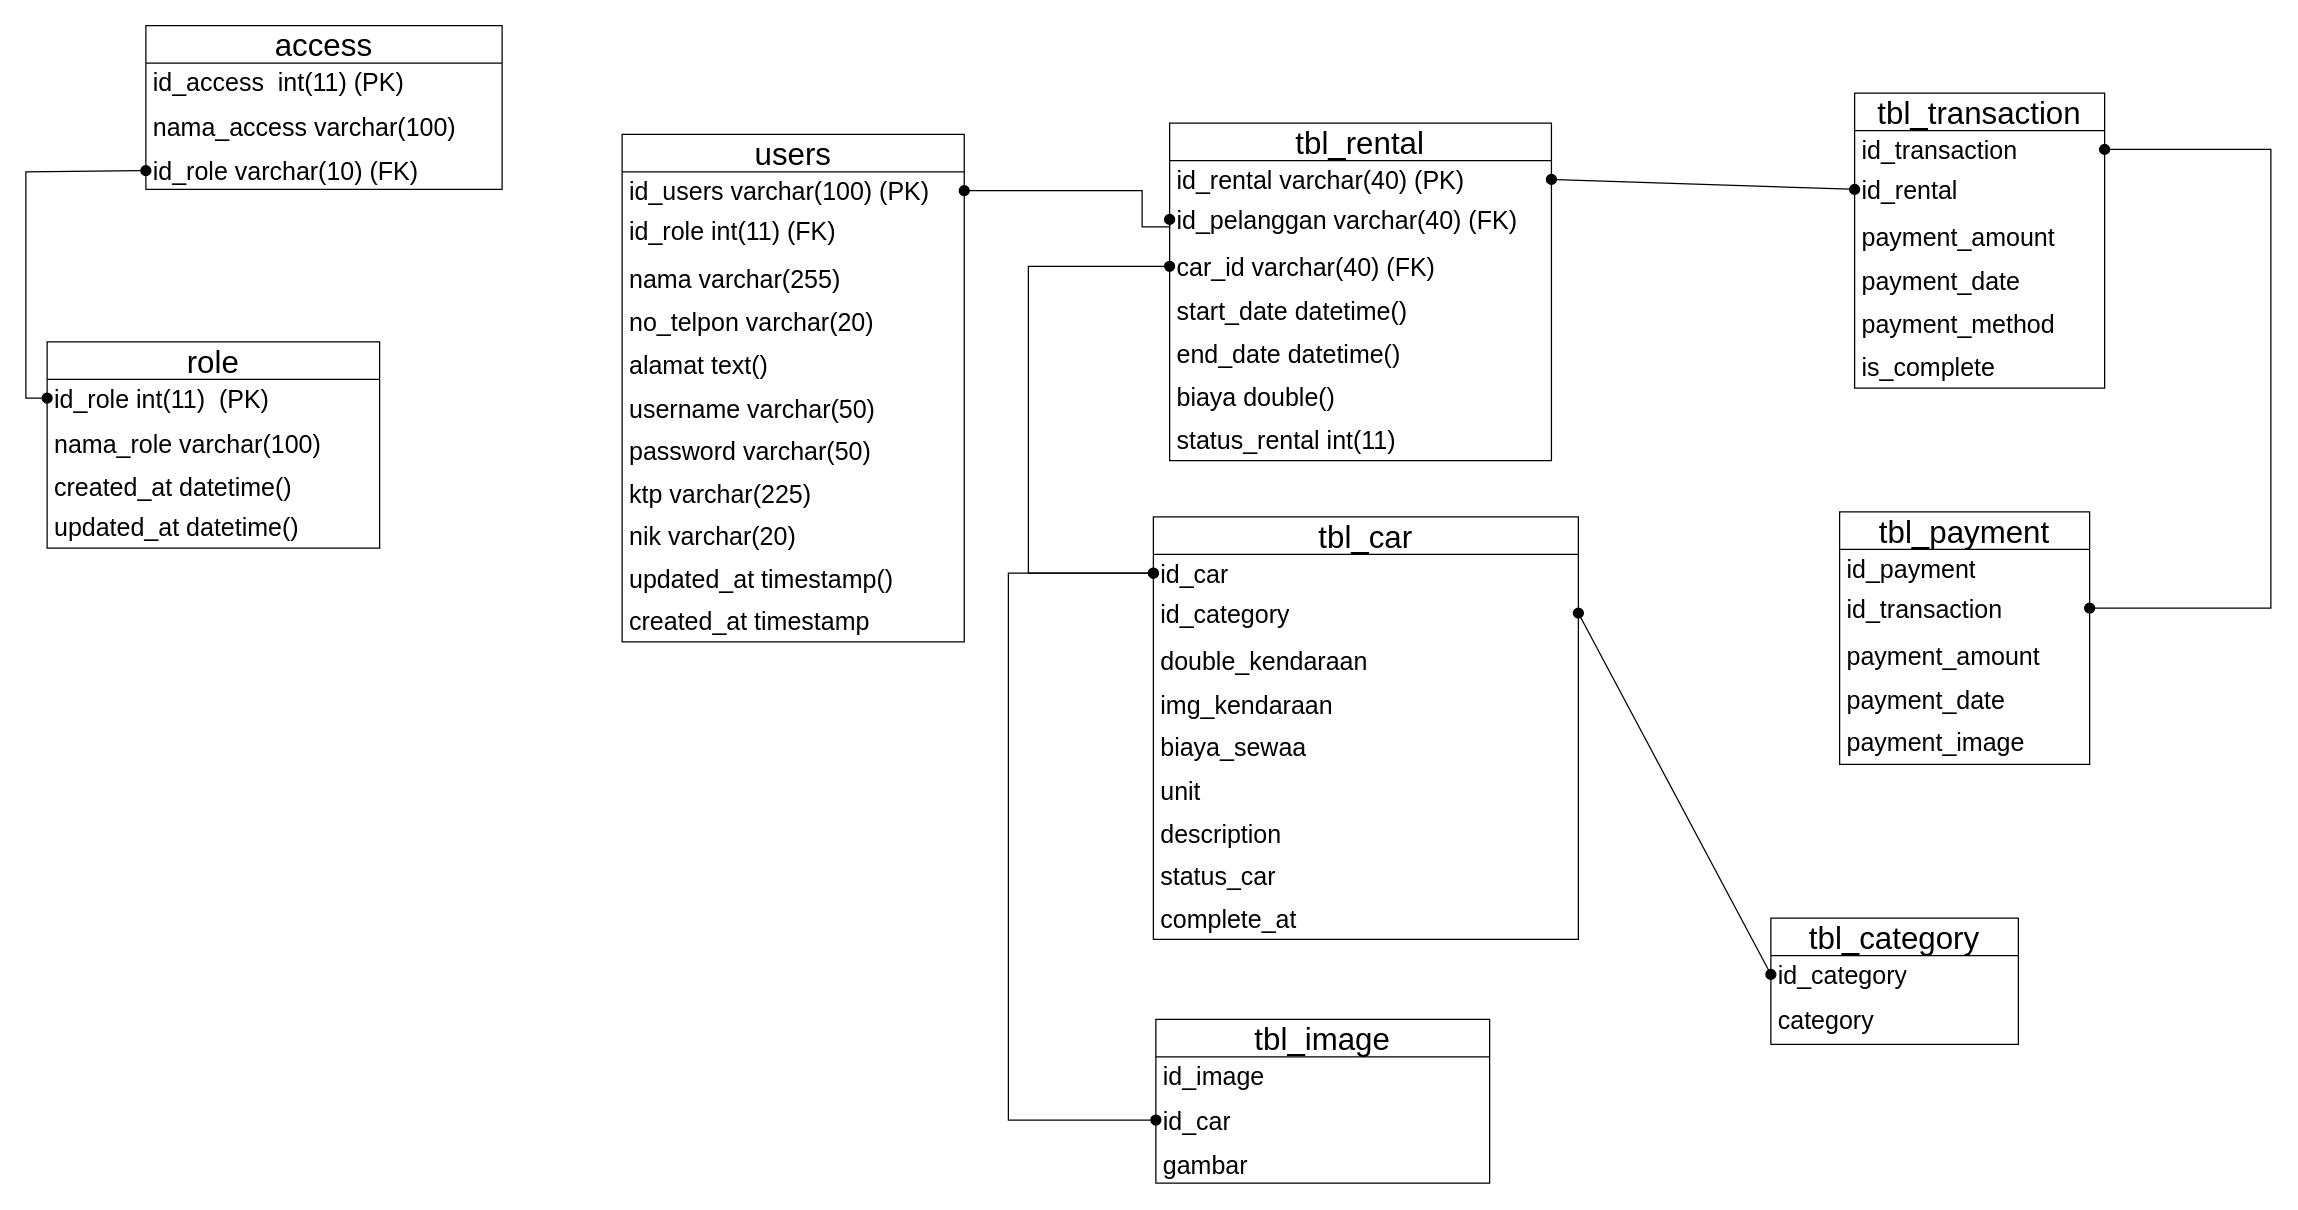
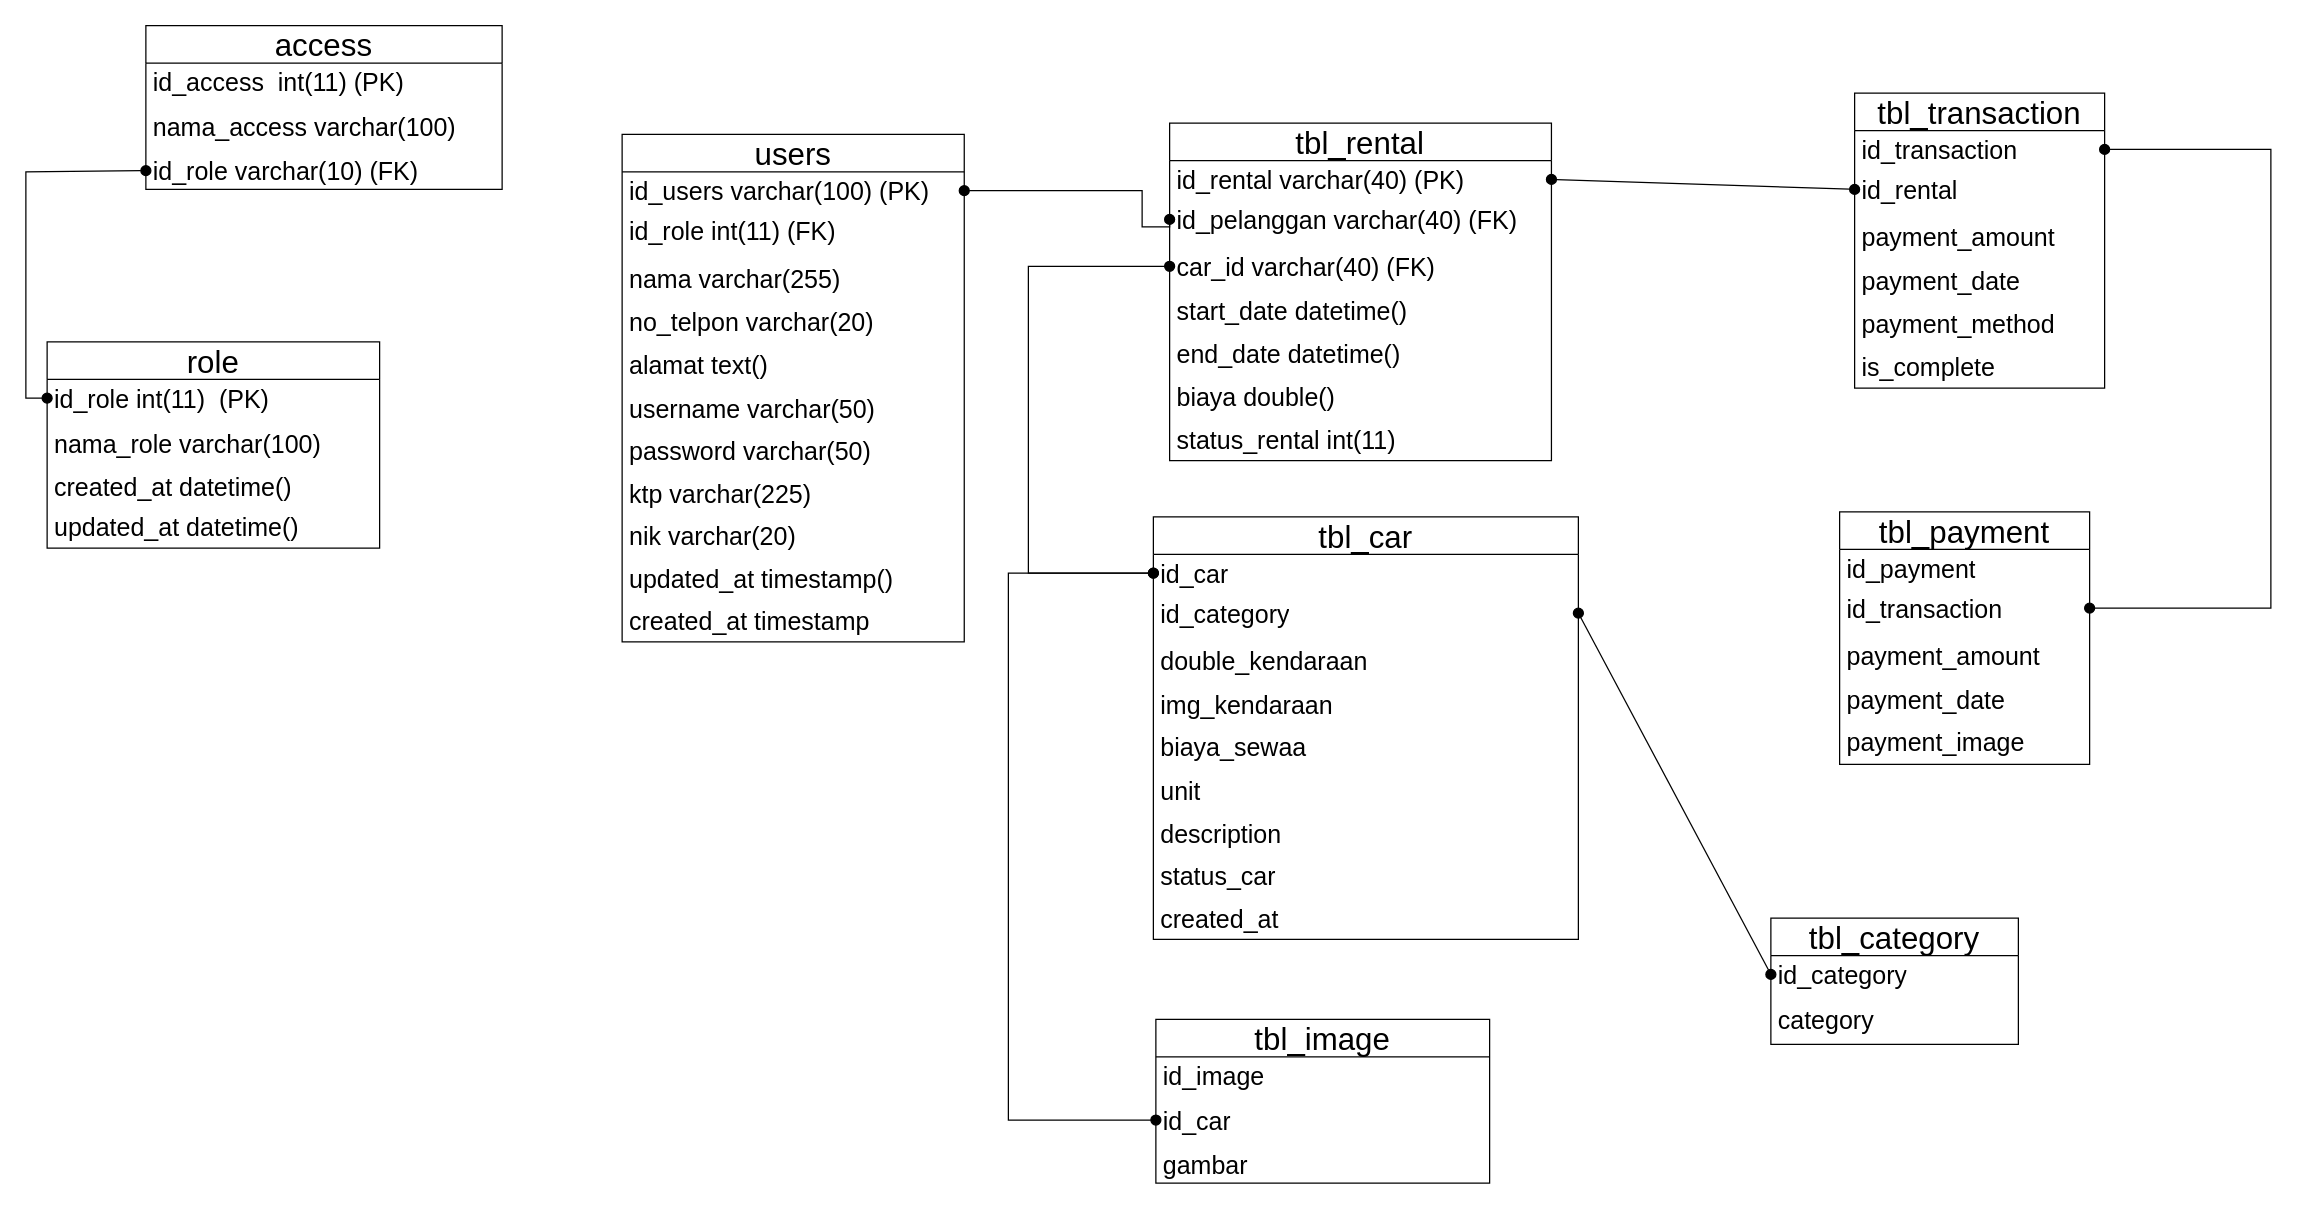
node "complete_at": label "complete_at" -> "created_at"
